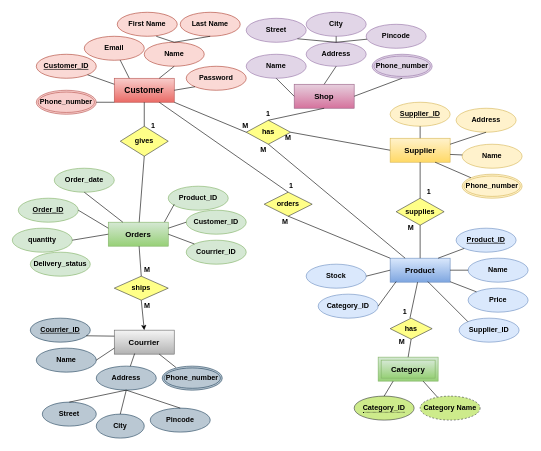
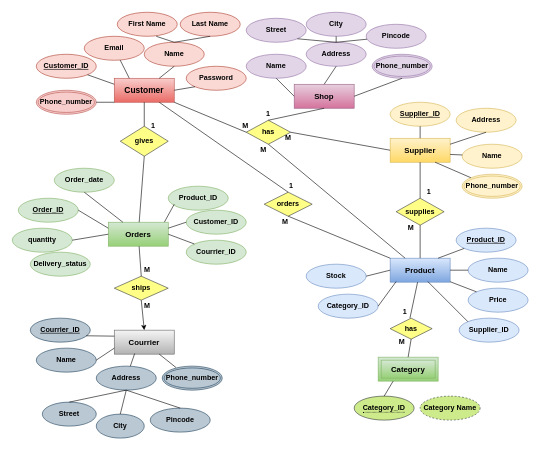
edge "Category" -- "Category Name": removed
